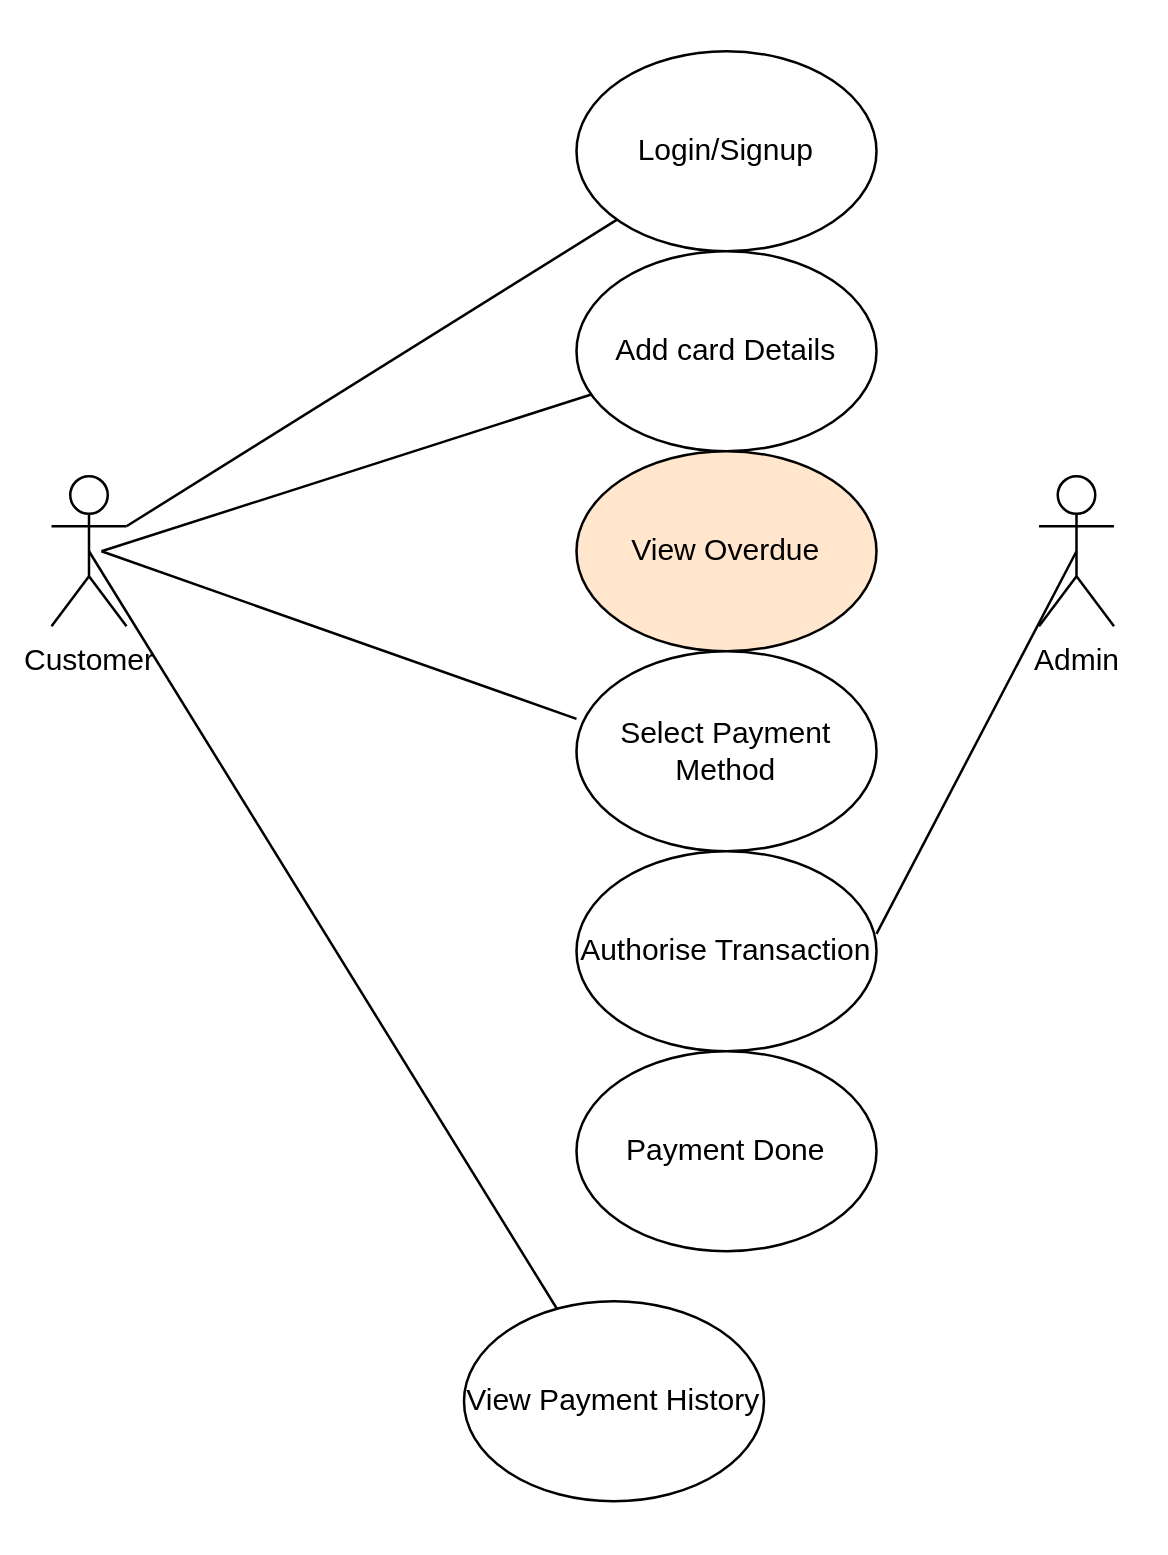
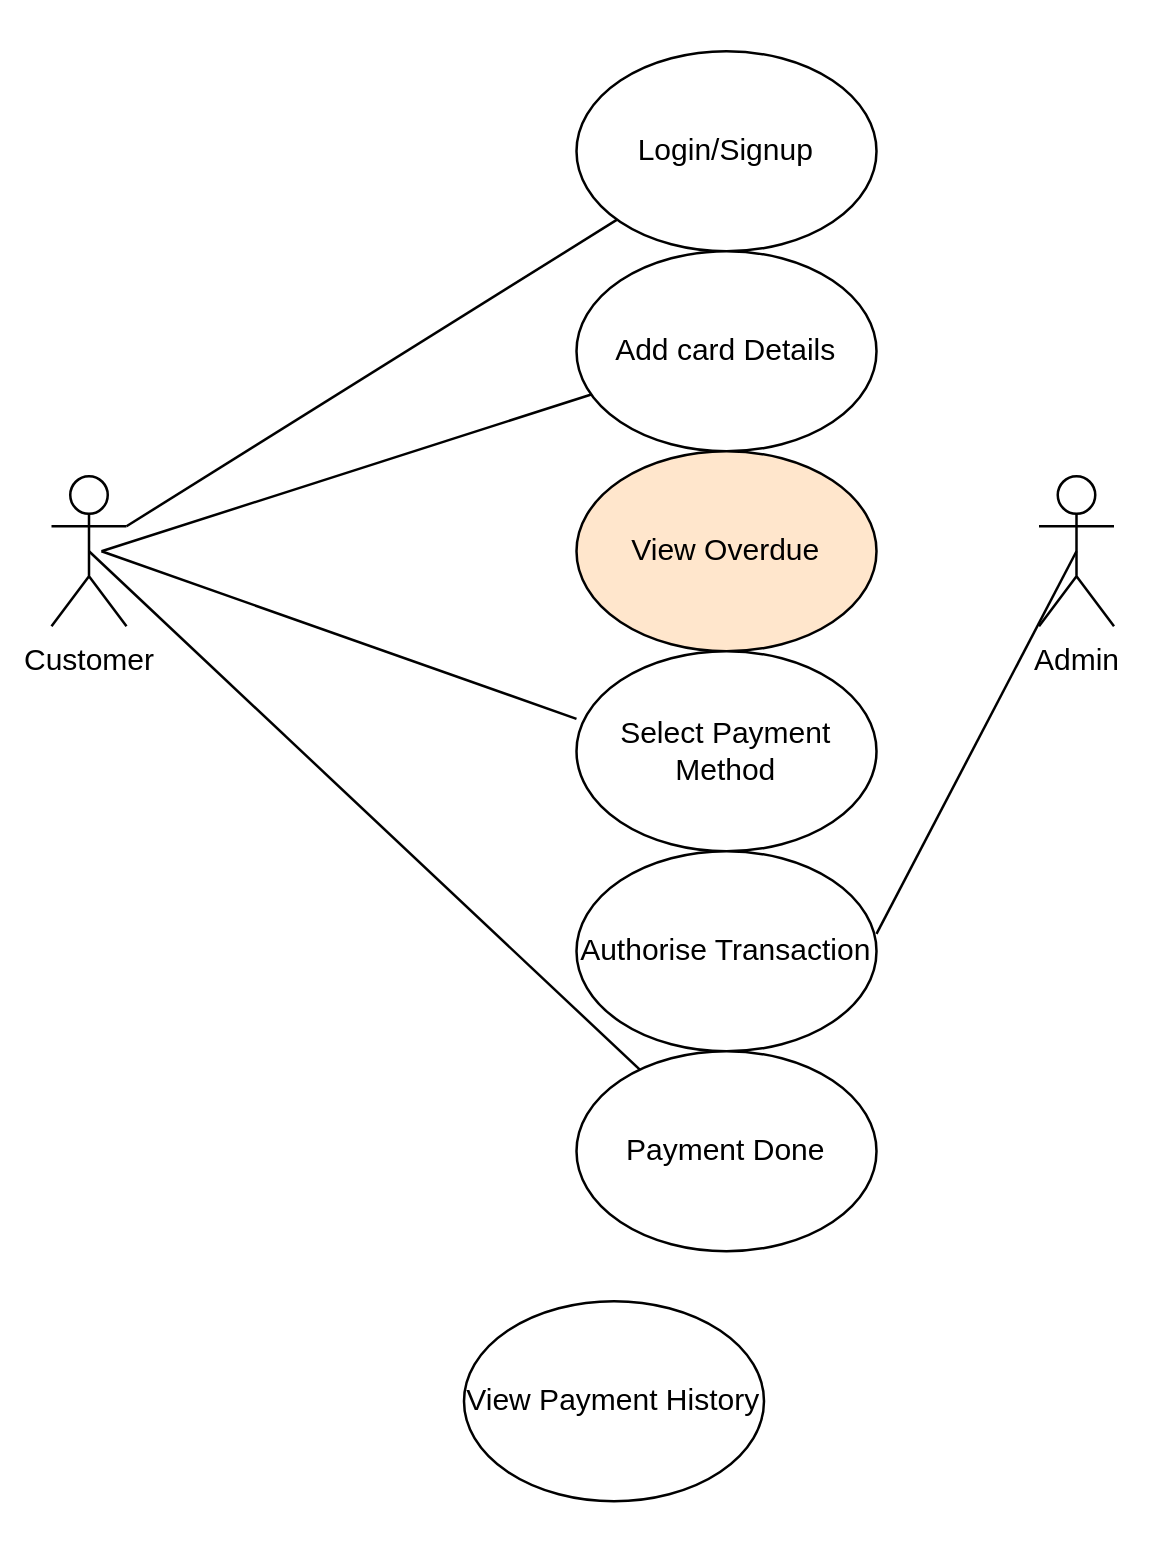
edge "Customer" -- "Payment Done": added
edge "Customer" -- "View Payment History": removed
